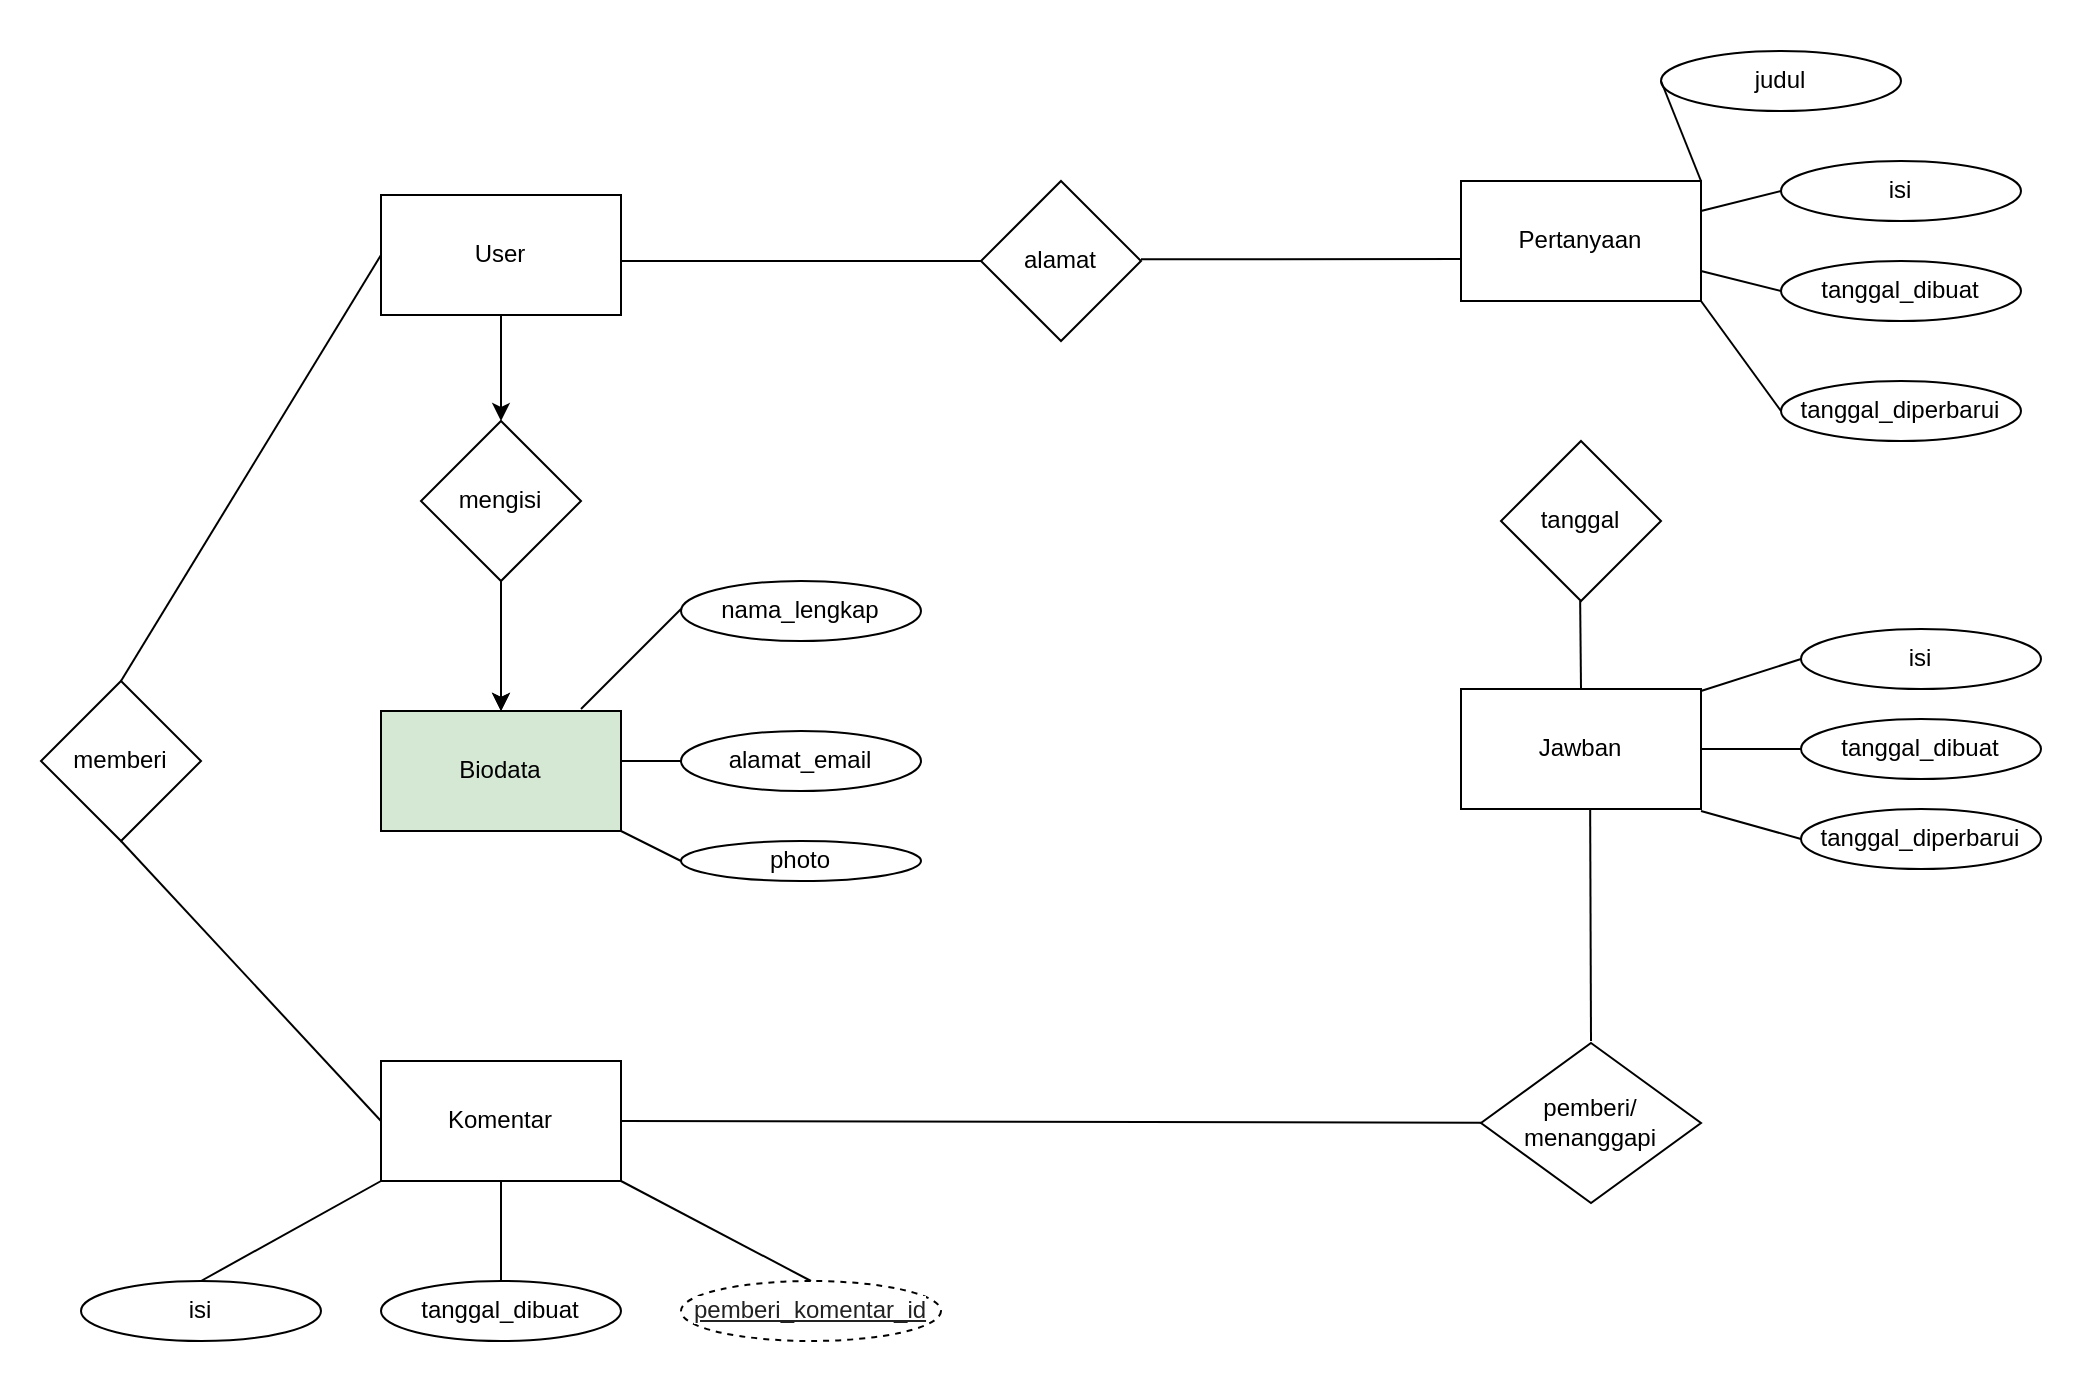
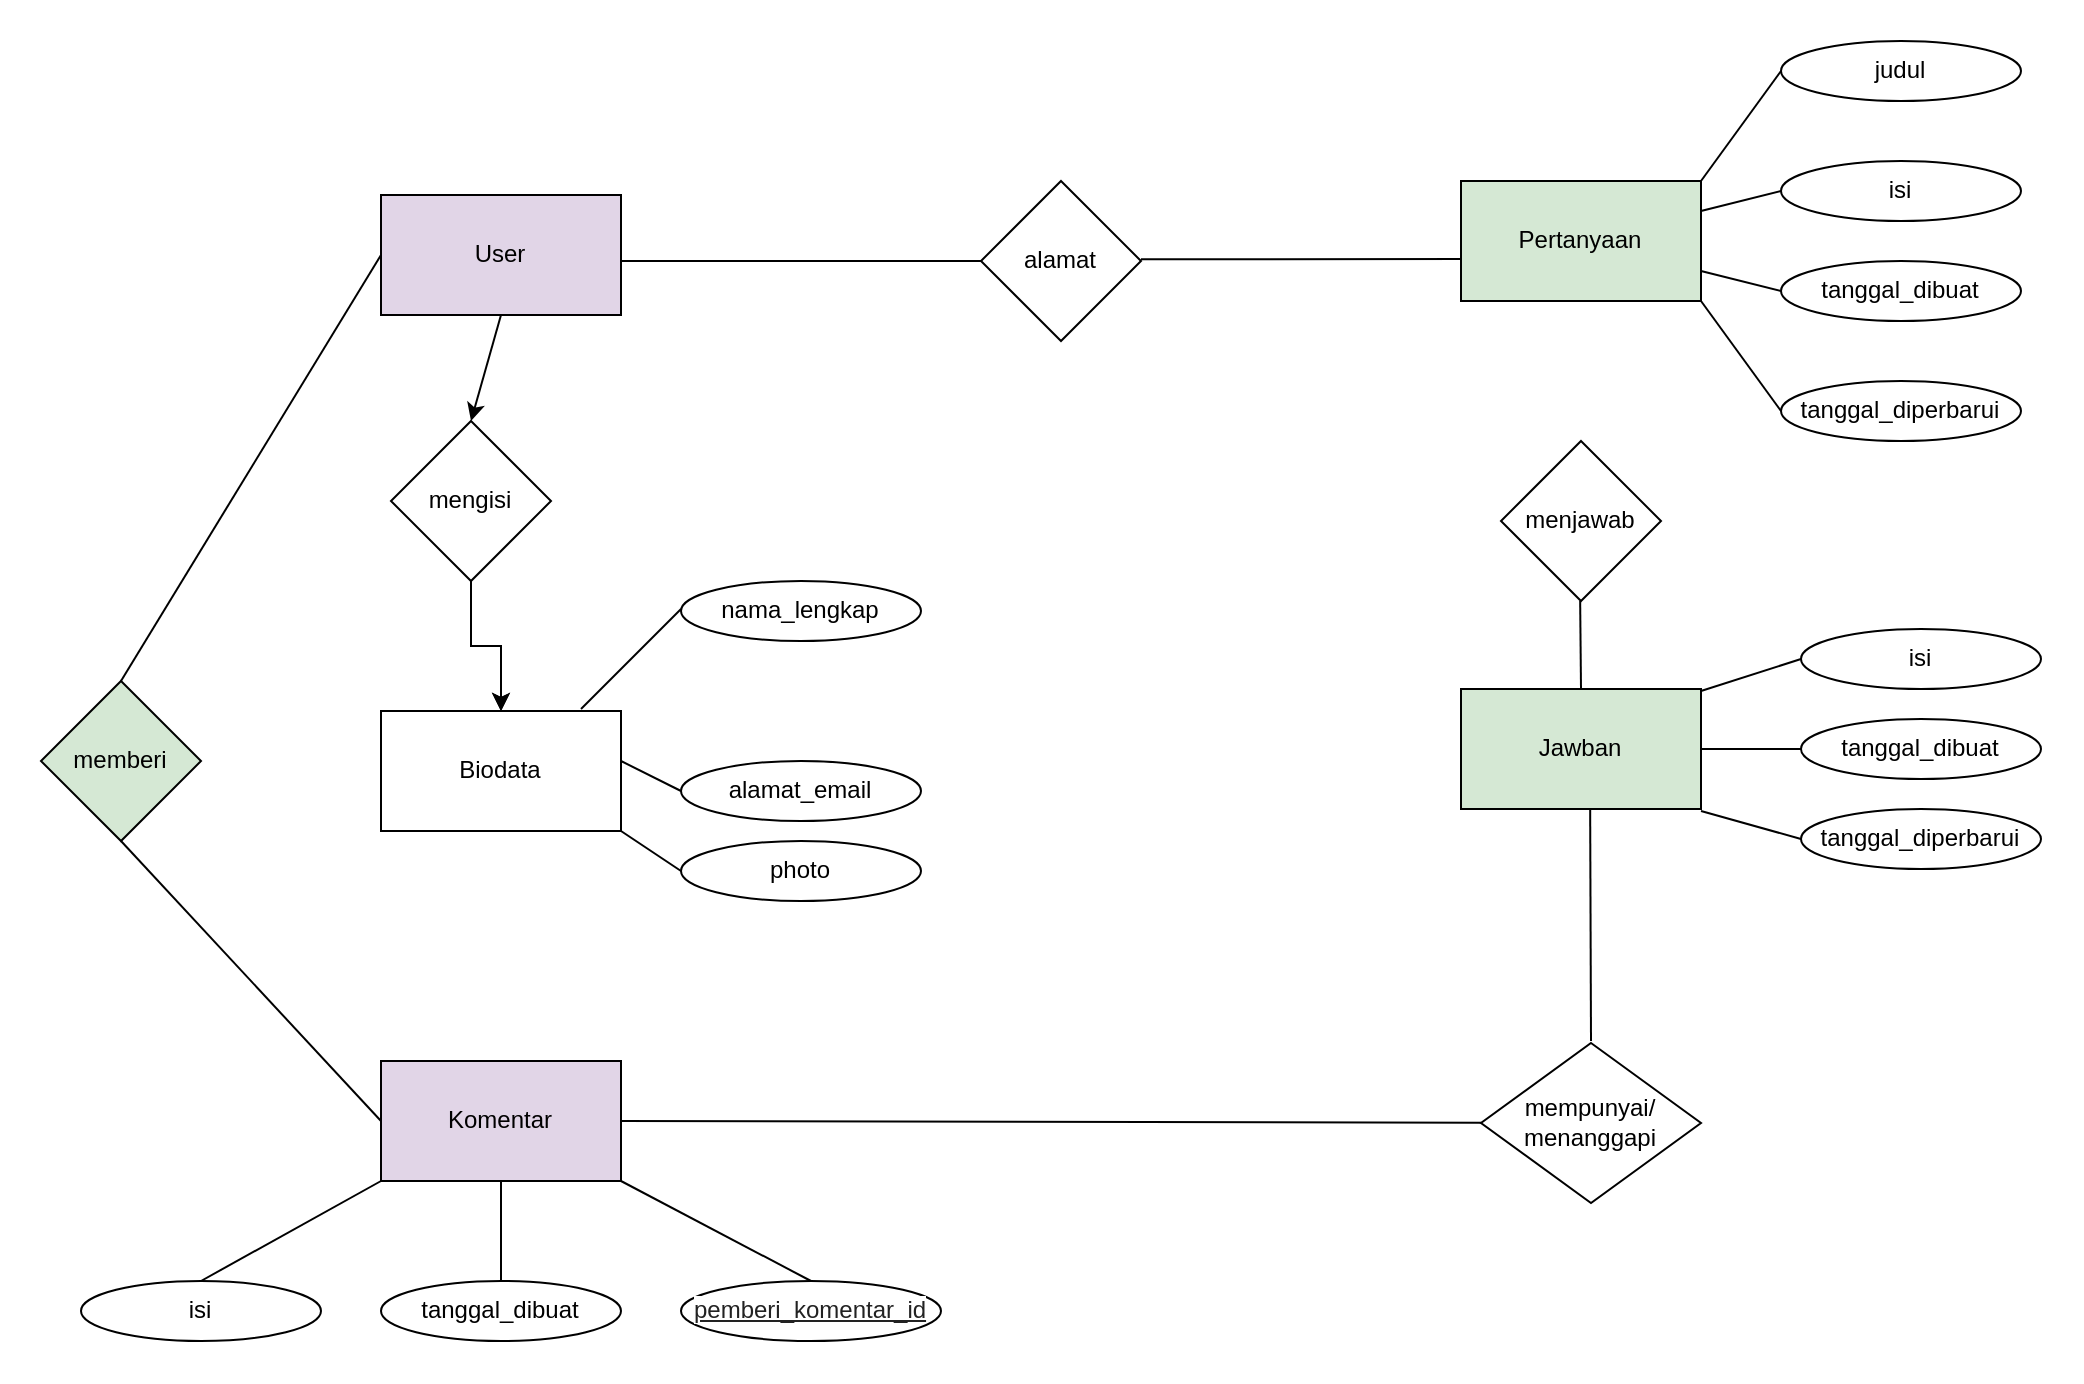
node "judul": moved (1781, 81) -> (1901, 71)
node "Pertanyaan": fillcolor #ffffff -> #d5e8d4
node "User": fillcolor #ffffff -> #e1d5e7
node "mengisi": moved (501, 501) -> (471, 501)
node "tanggal": label "tanggal" -> "menjawab"
node "Jawban": fillcolor #ffffff -> #d5e8d4
node "memberi": fillcolor #ffffff -> #d5e8d4
node "alamat_email": moved (801, 761) -> (801, 791)
node "Biodata": fillcolor #d5e8d4 -> #ffffff
node "photo": size 240x40 -> 240x60
node "Komentar": fillcolor #ffffff -> #e1d5e7
node "pemberi/ menanggapi": label "pemberi/ menanggapi" -> "mempunyai/ menanggapi"
node "pemberi_komentar_id": style dashed -> solid
